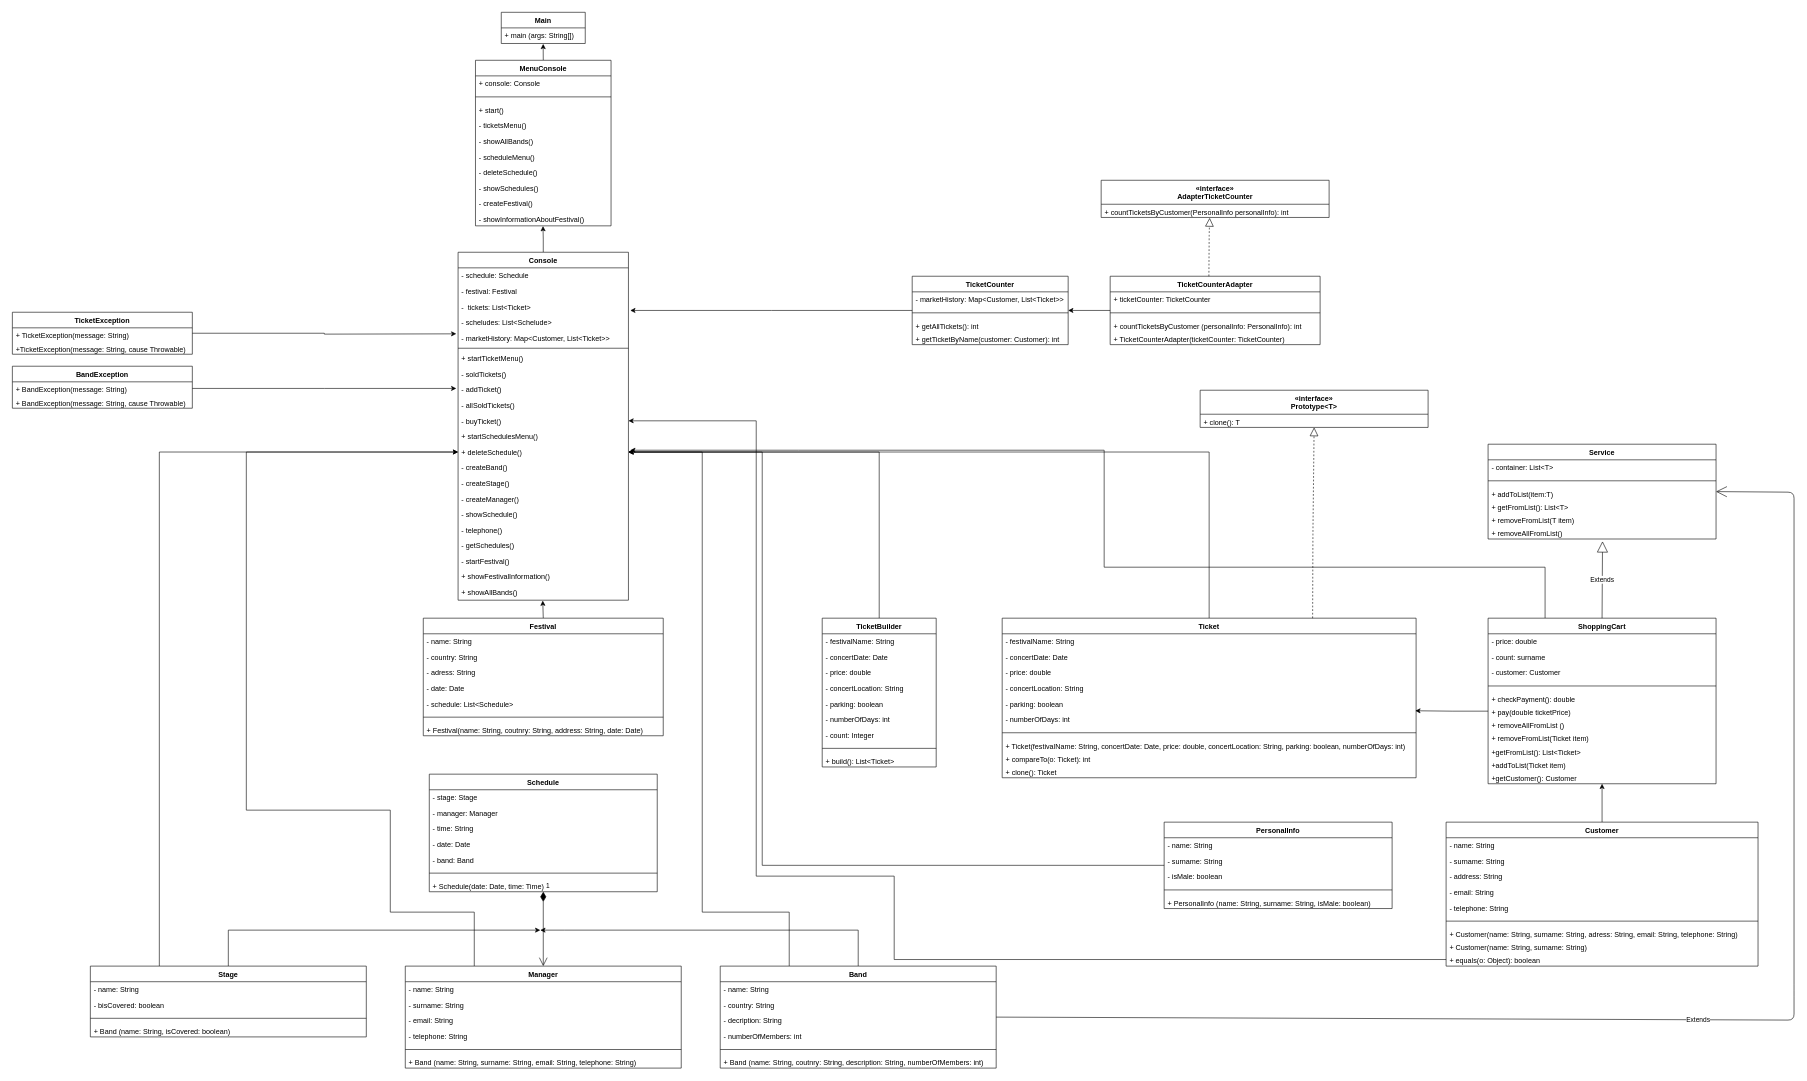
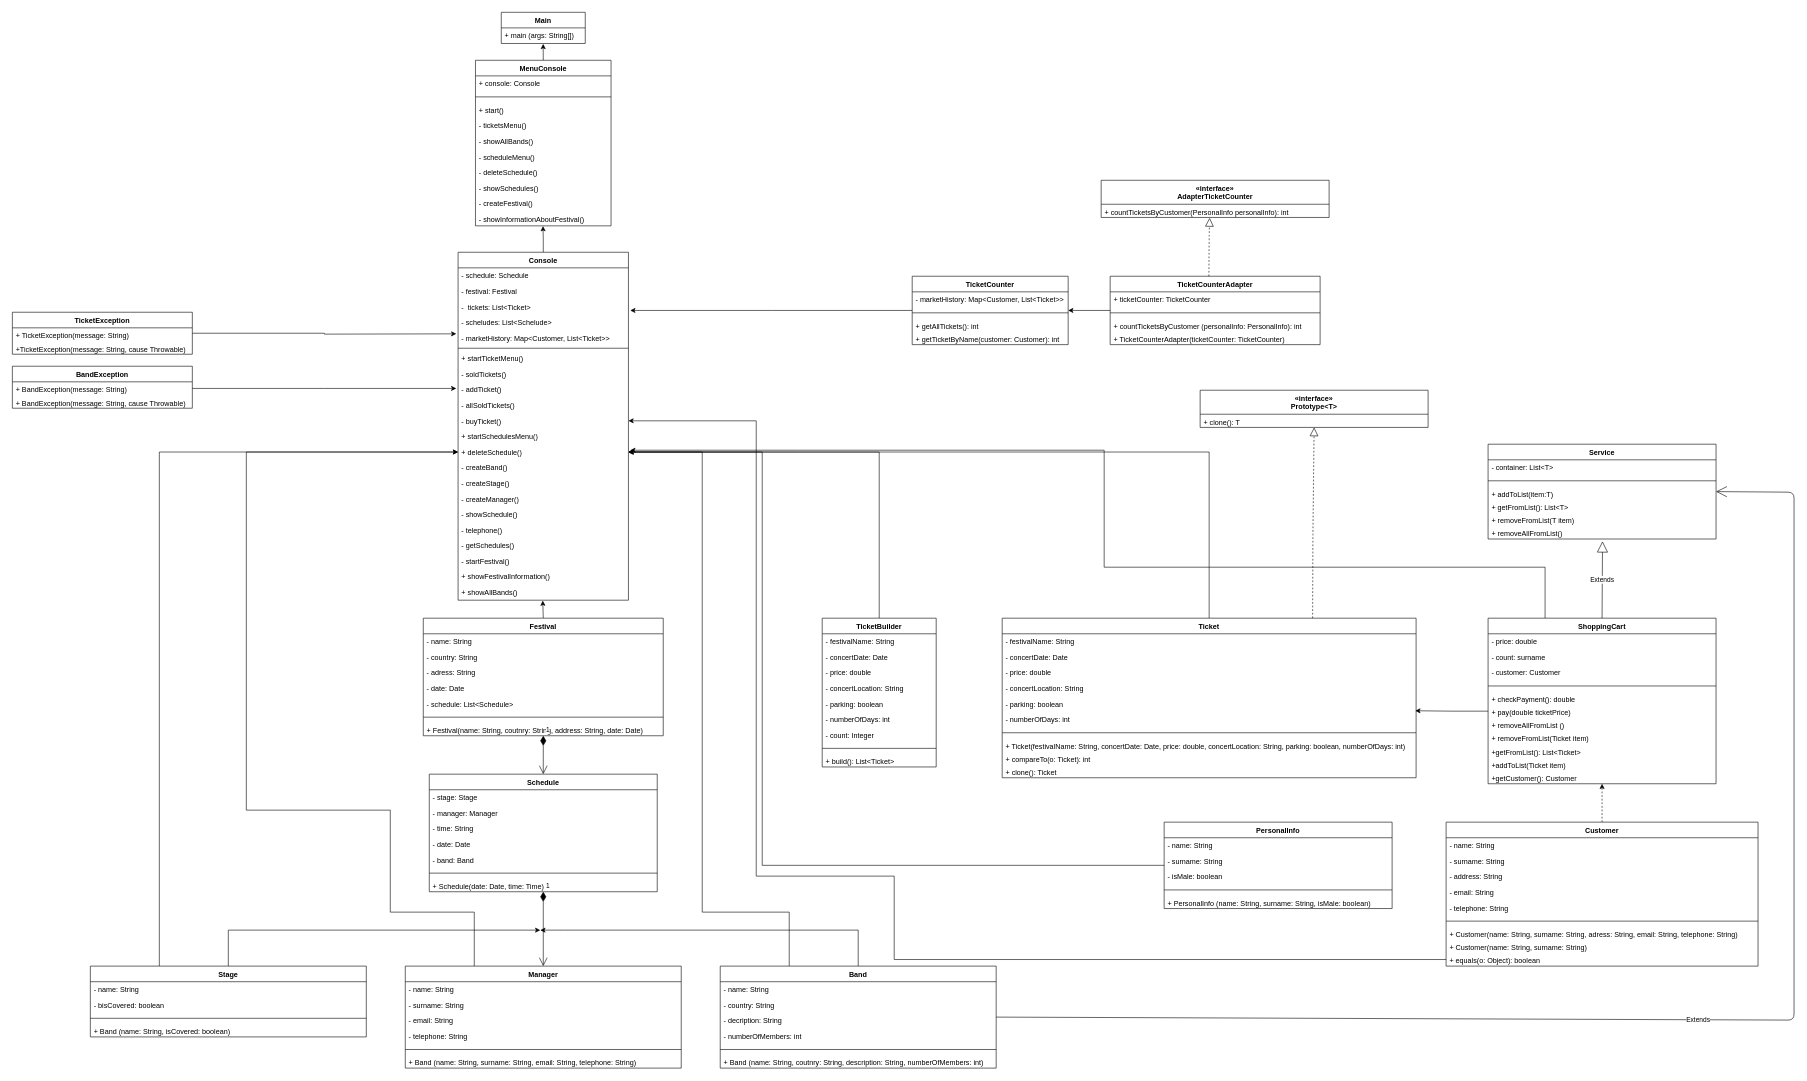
edge "Festival" -- "Schedule": added, label "1"
edge "Customer" -> "ShoppingCart": style solid -> dashed
